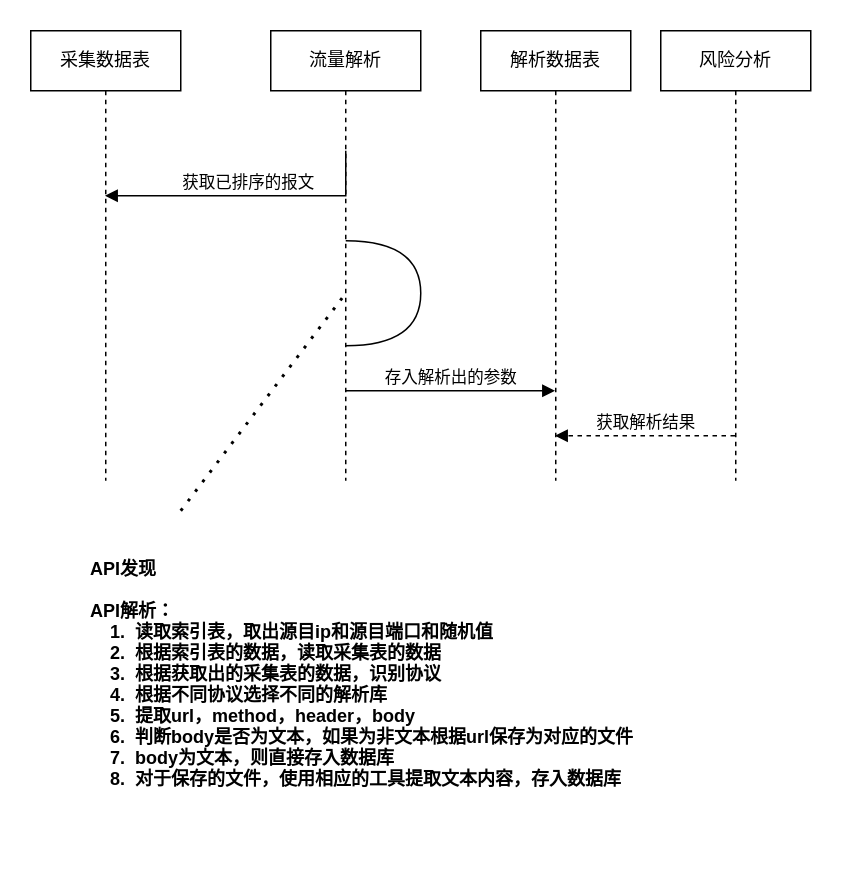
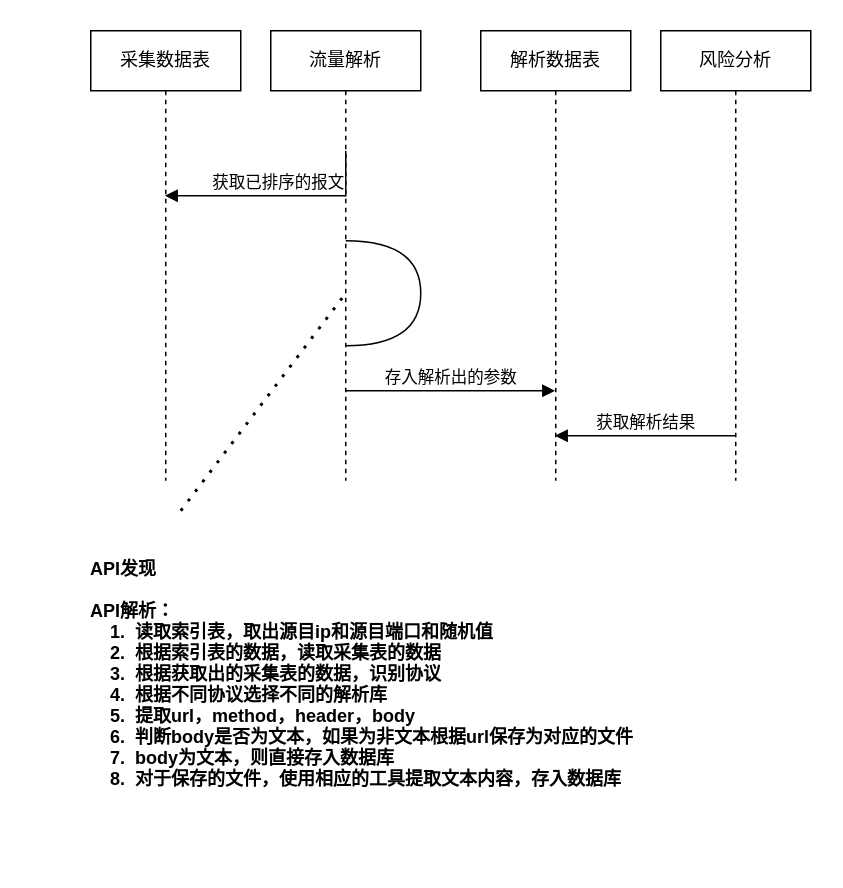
node "采集数据表": moved (106, 256) -> (166, 256)
edge "风险分析" -> "解析数据表": style dashed -> solid
